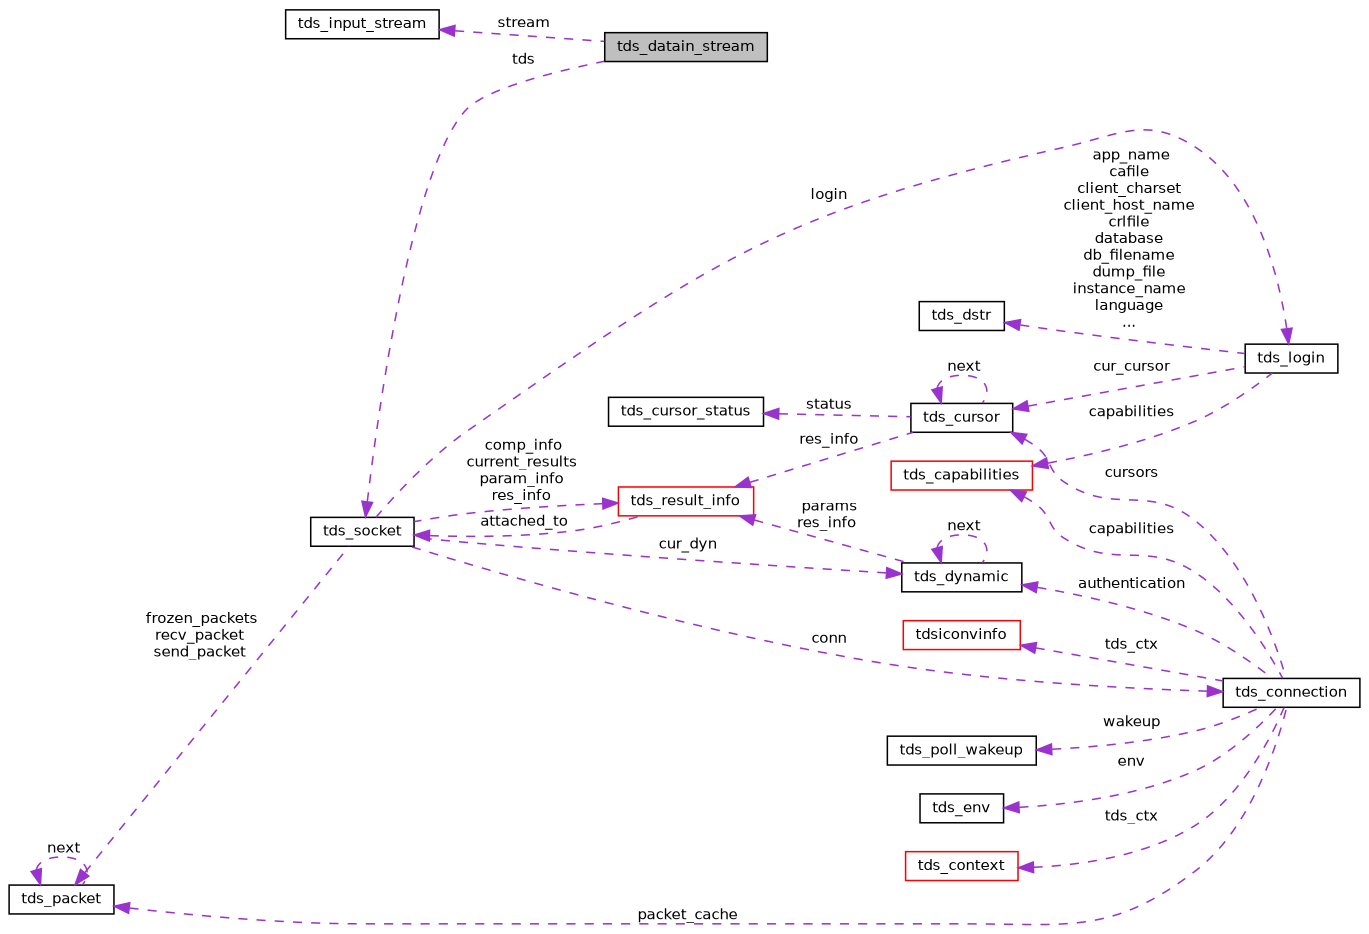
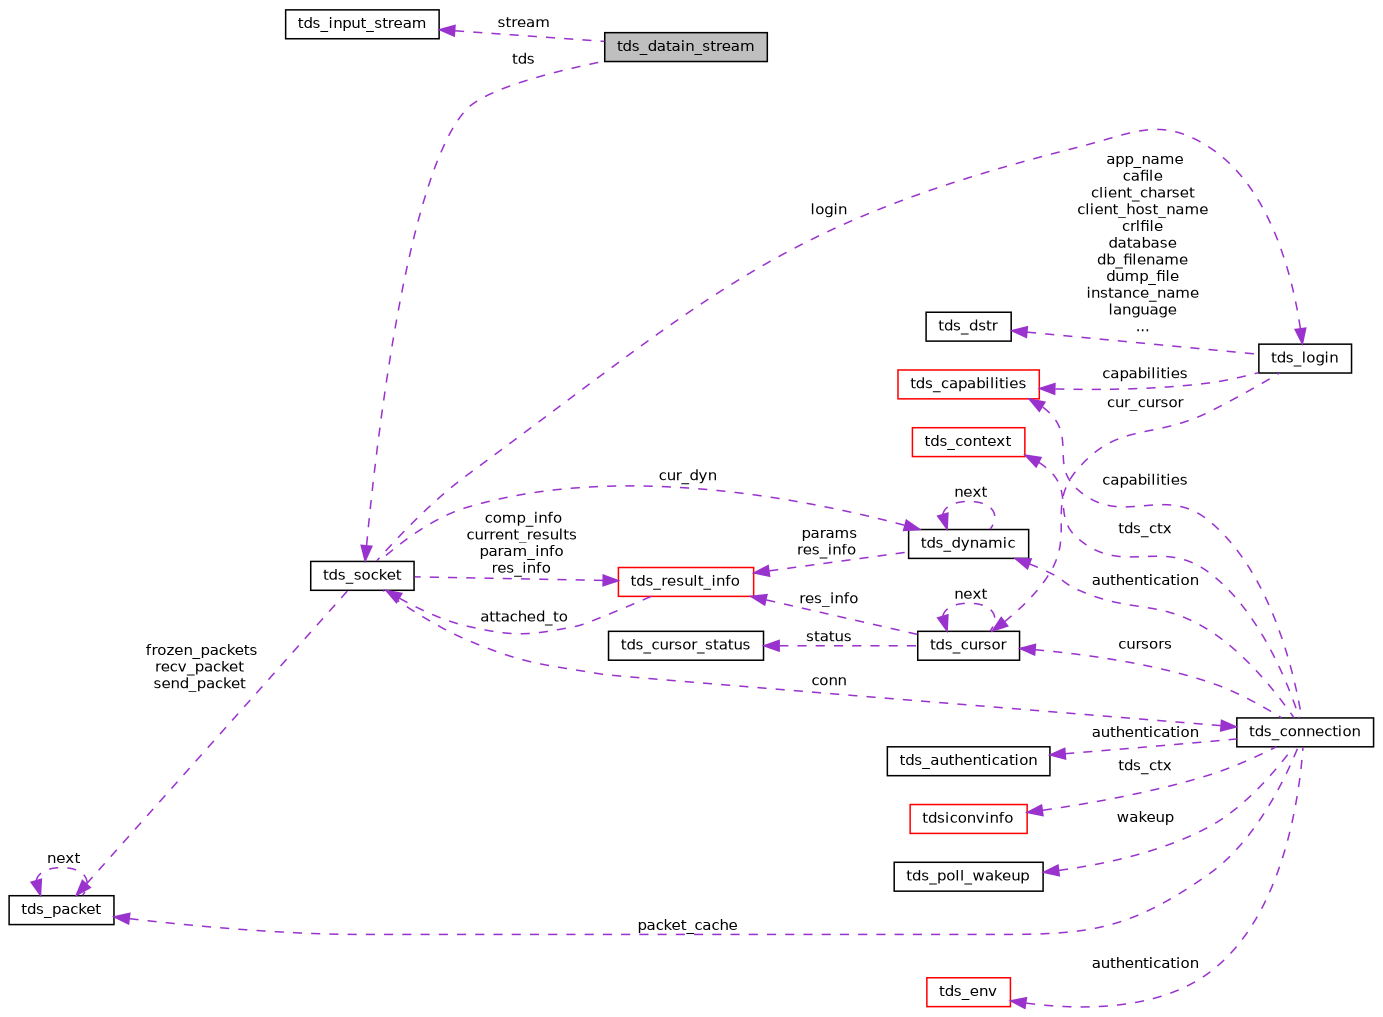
node "tds_authentication": added
edge "tds_connection" -> "tds_env": label " env" -> " authentication"
node "tds_env": color black -> red
